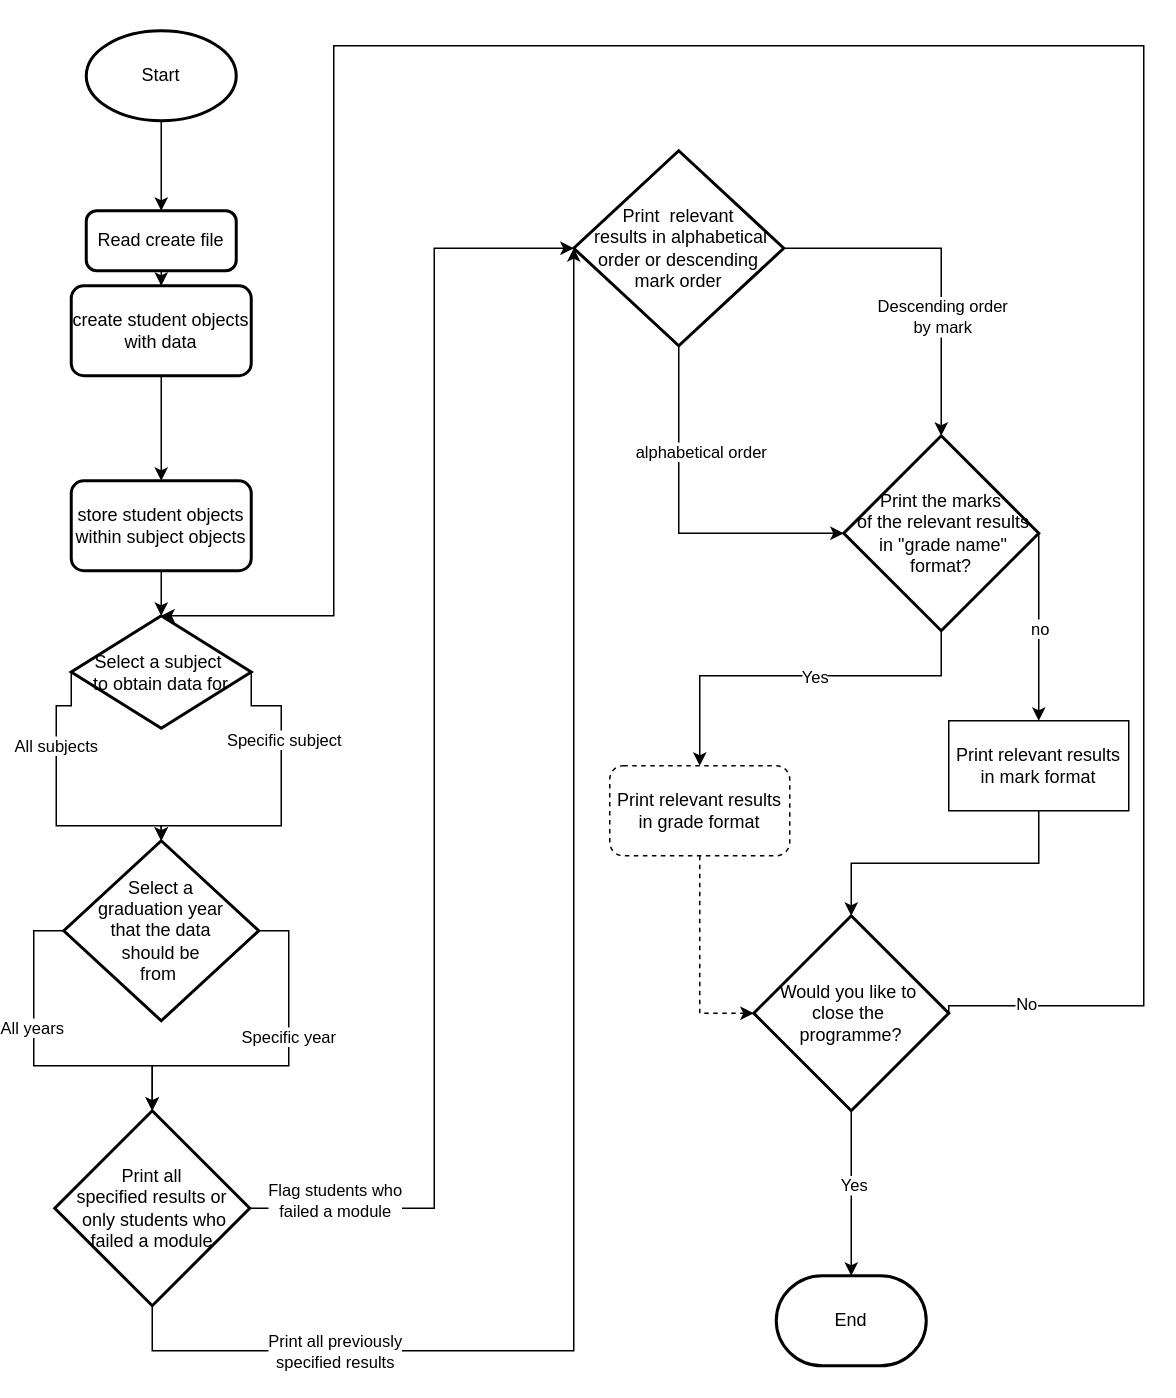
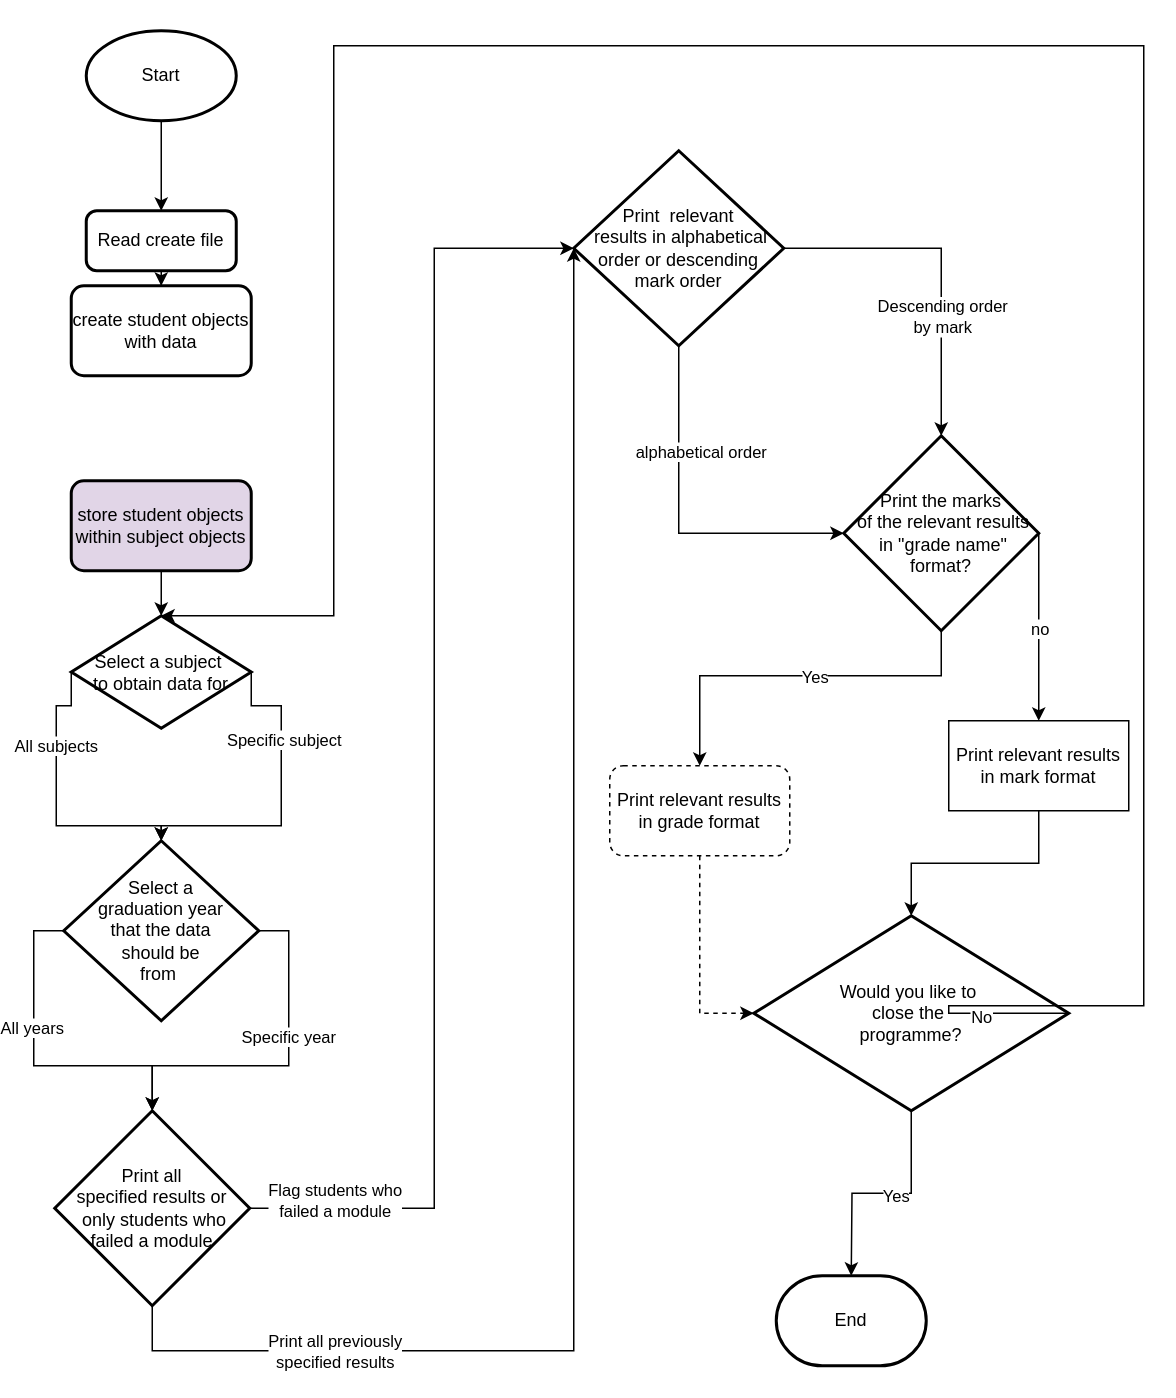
edge "create student objects with data" -> "store student objects within subject objects": removed
node "store student objects within subject objects": fillcolor #ffffff -> #e1d5e7
node "Would you like to close the programme?": size 195x195 -> 315x195
